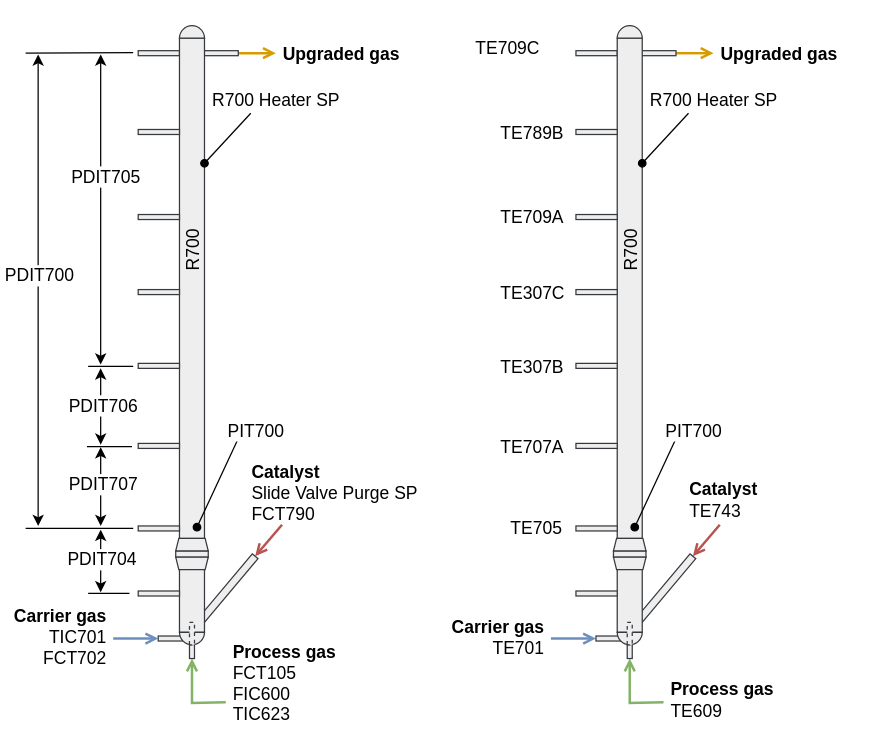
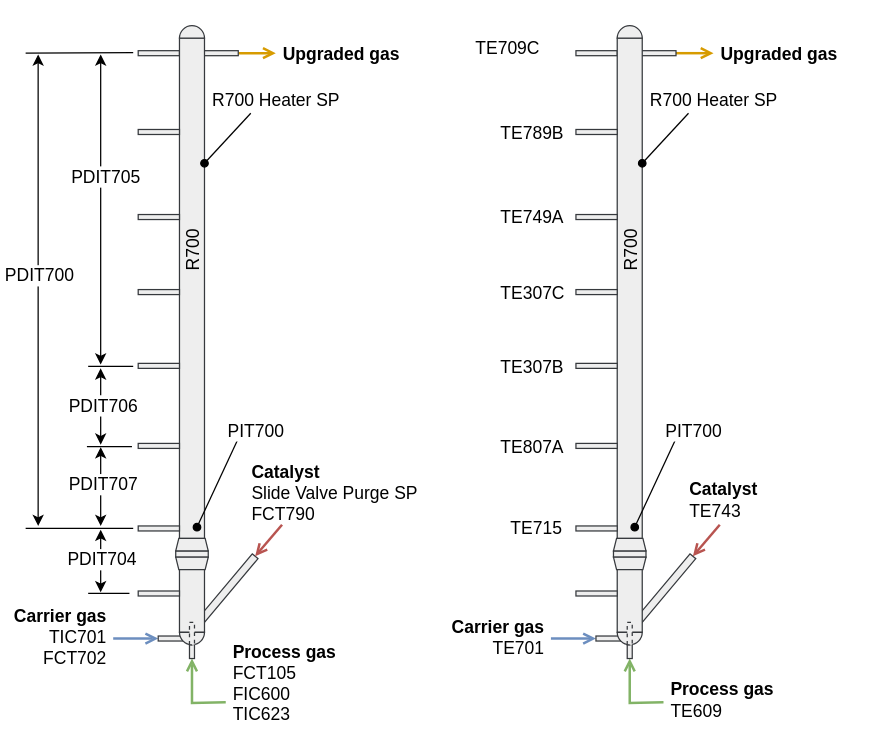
node "TE709A": label "TE709A" -> "TE749A"
node "TE707A": label "TE707A" -> "TE807A"
node "TE705": label "TE705" -> "TE715"
